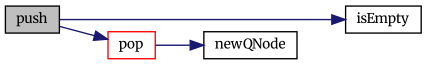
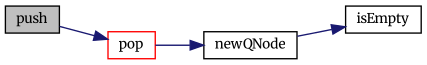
edge "push" -> "isEmpty": now "newQNode" -> "isEmpty"
